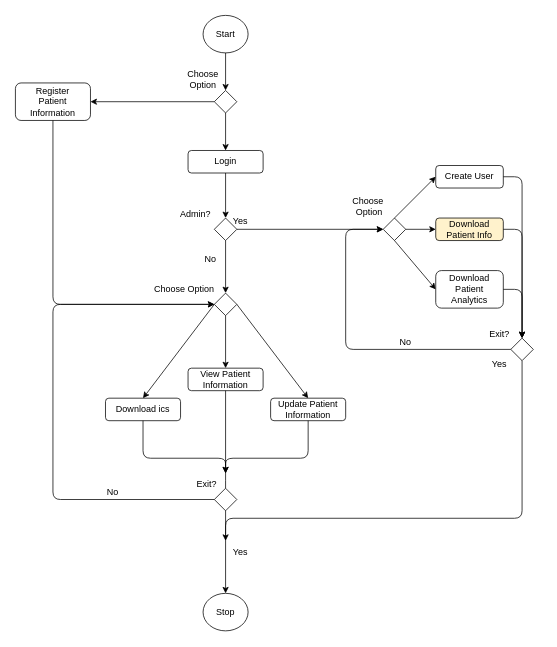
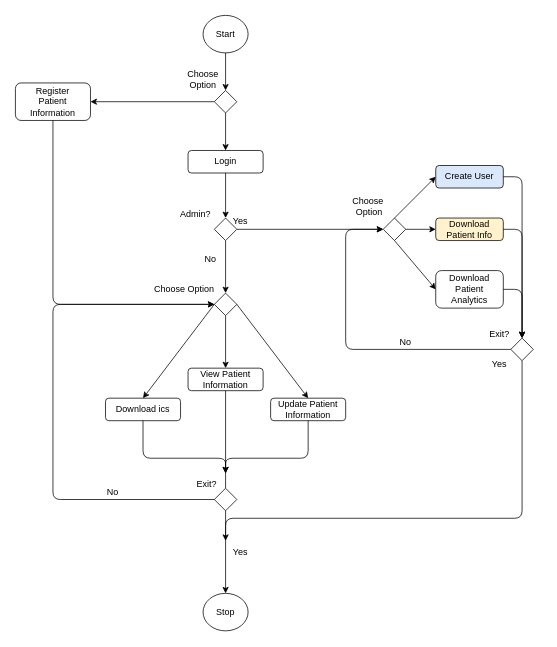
node "Create User": fillcolor #ffffff -> #dae8fc
